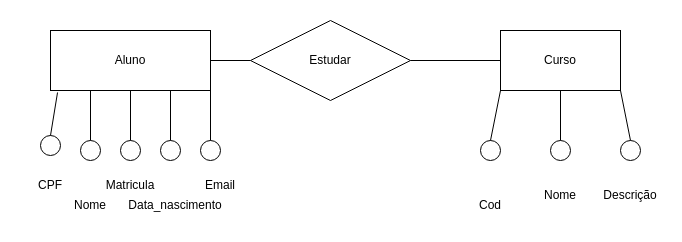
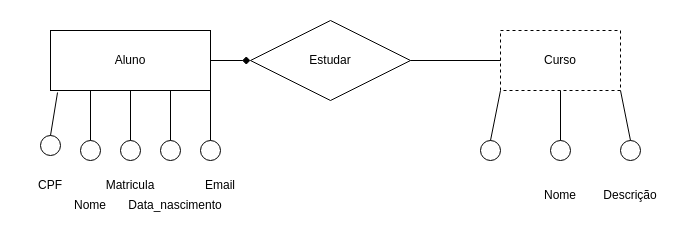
edge "Aluno" -- "Estudar": arrowhead none -> diamond
node "Curso": style solid -> dashed
node "Cod": removed
